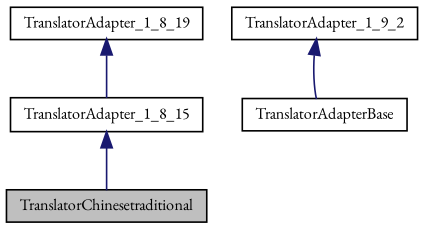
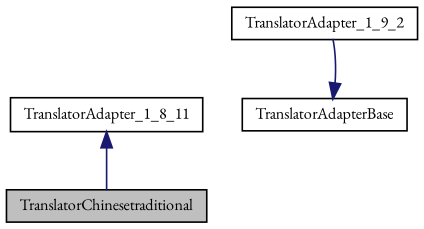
node "TranslatorAdapter_1_8_19": removed
edge "TranslatorAdapterBase" -> "TranslatorAdapter_1_9_2": reversed
node "TranslatorAdapter_1_8_15": label "TranslatorAdapter_1_8_15" -> "TranslatorAdapter_1_8_11"
